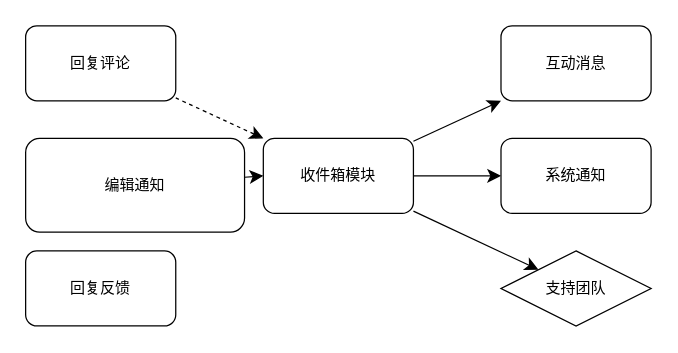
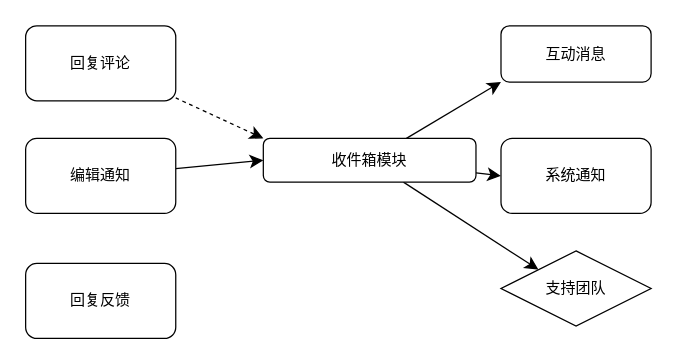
node "互动消息": size 150x75 -> 150x56
node "收件箱模块": size 150x75 -> 213x44
node "编辑通知": size 219x94 -> 150x75
node "回复反馈": moved (101, 288) -> (101, 301)
